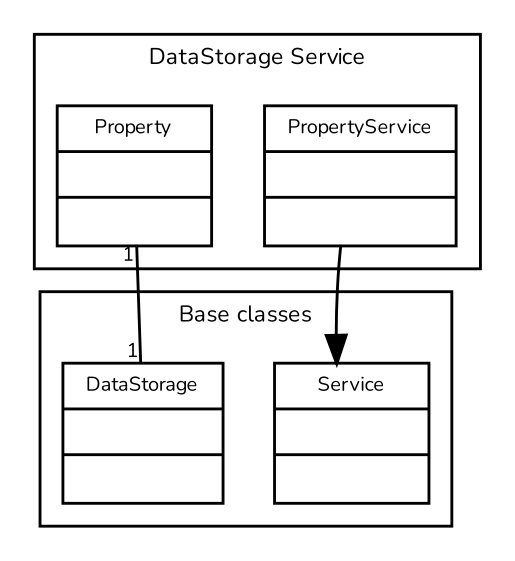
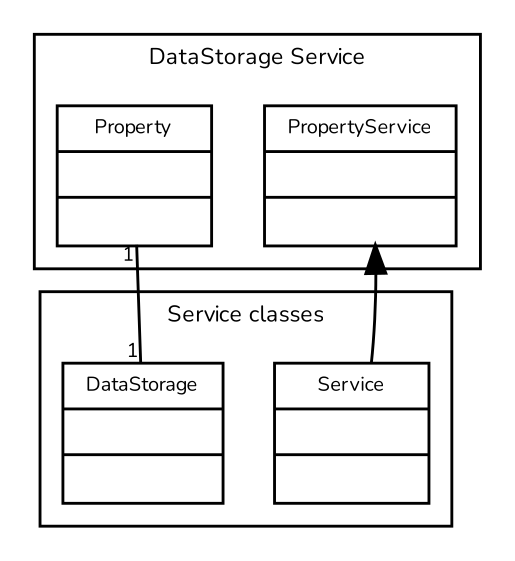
edge "PropertyService" -> "Service": reversed
cluster "Base classes": label "Base classes" -> "Service classes"
